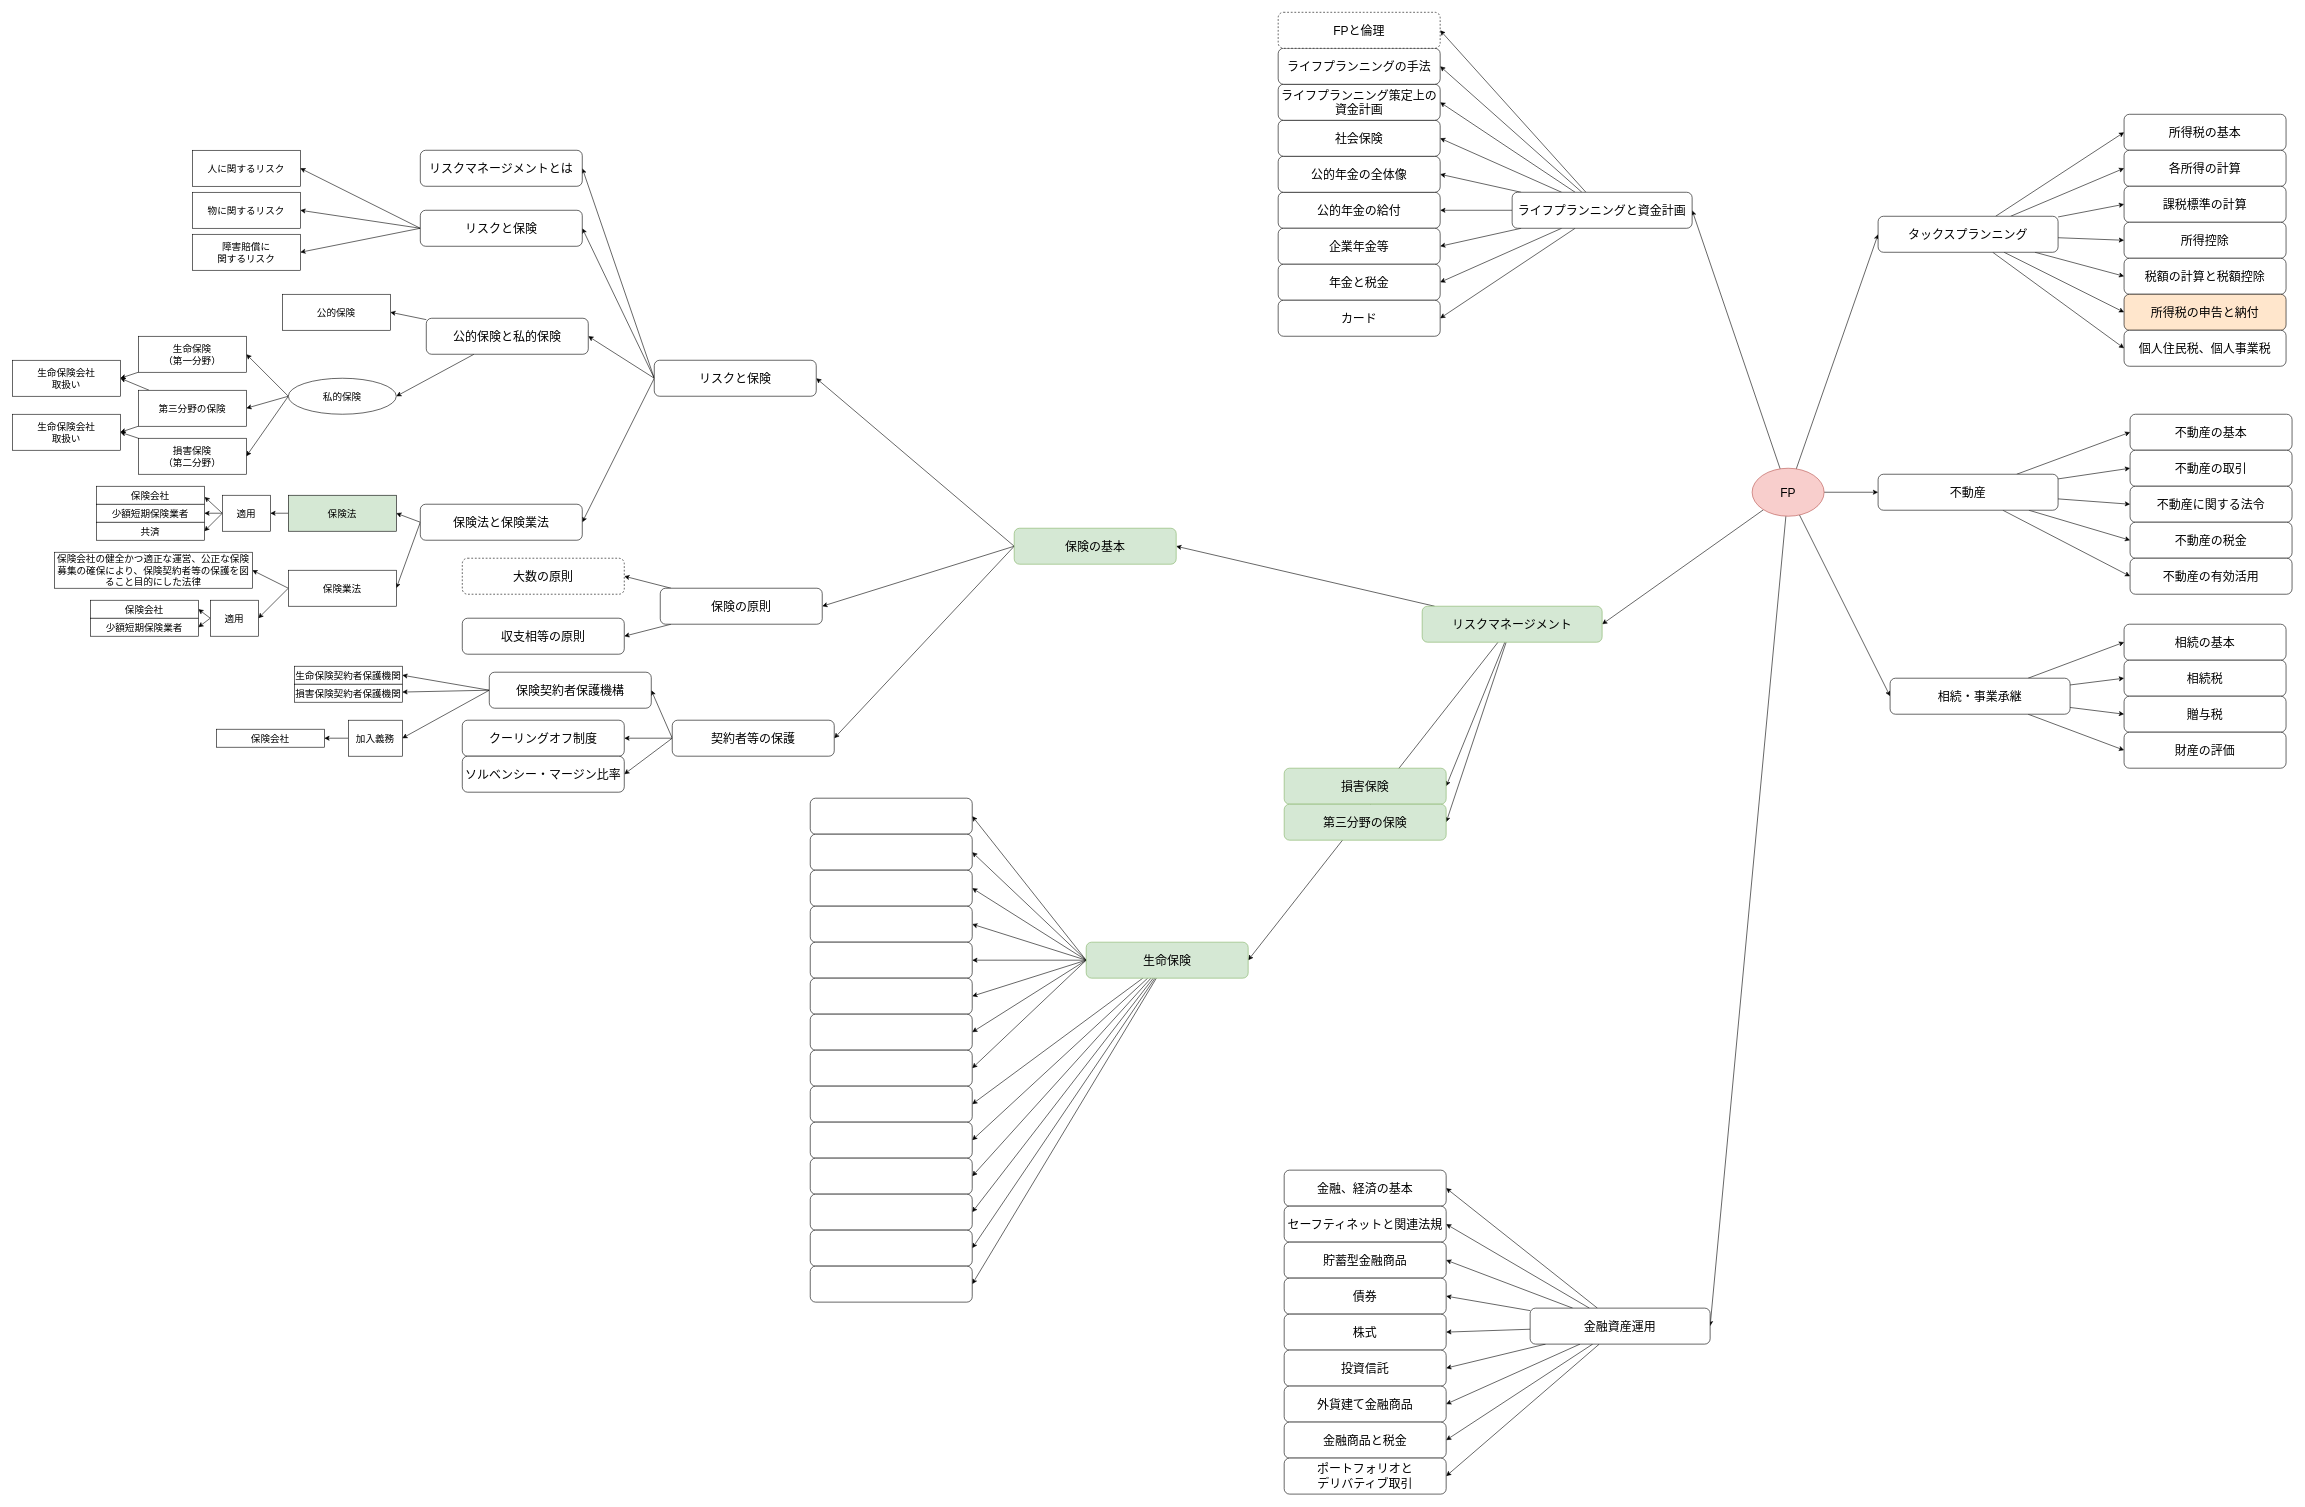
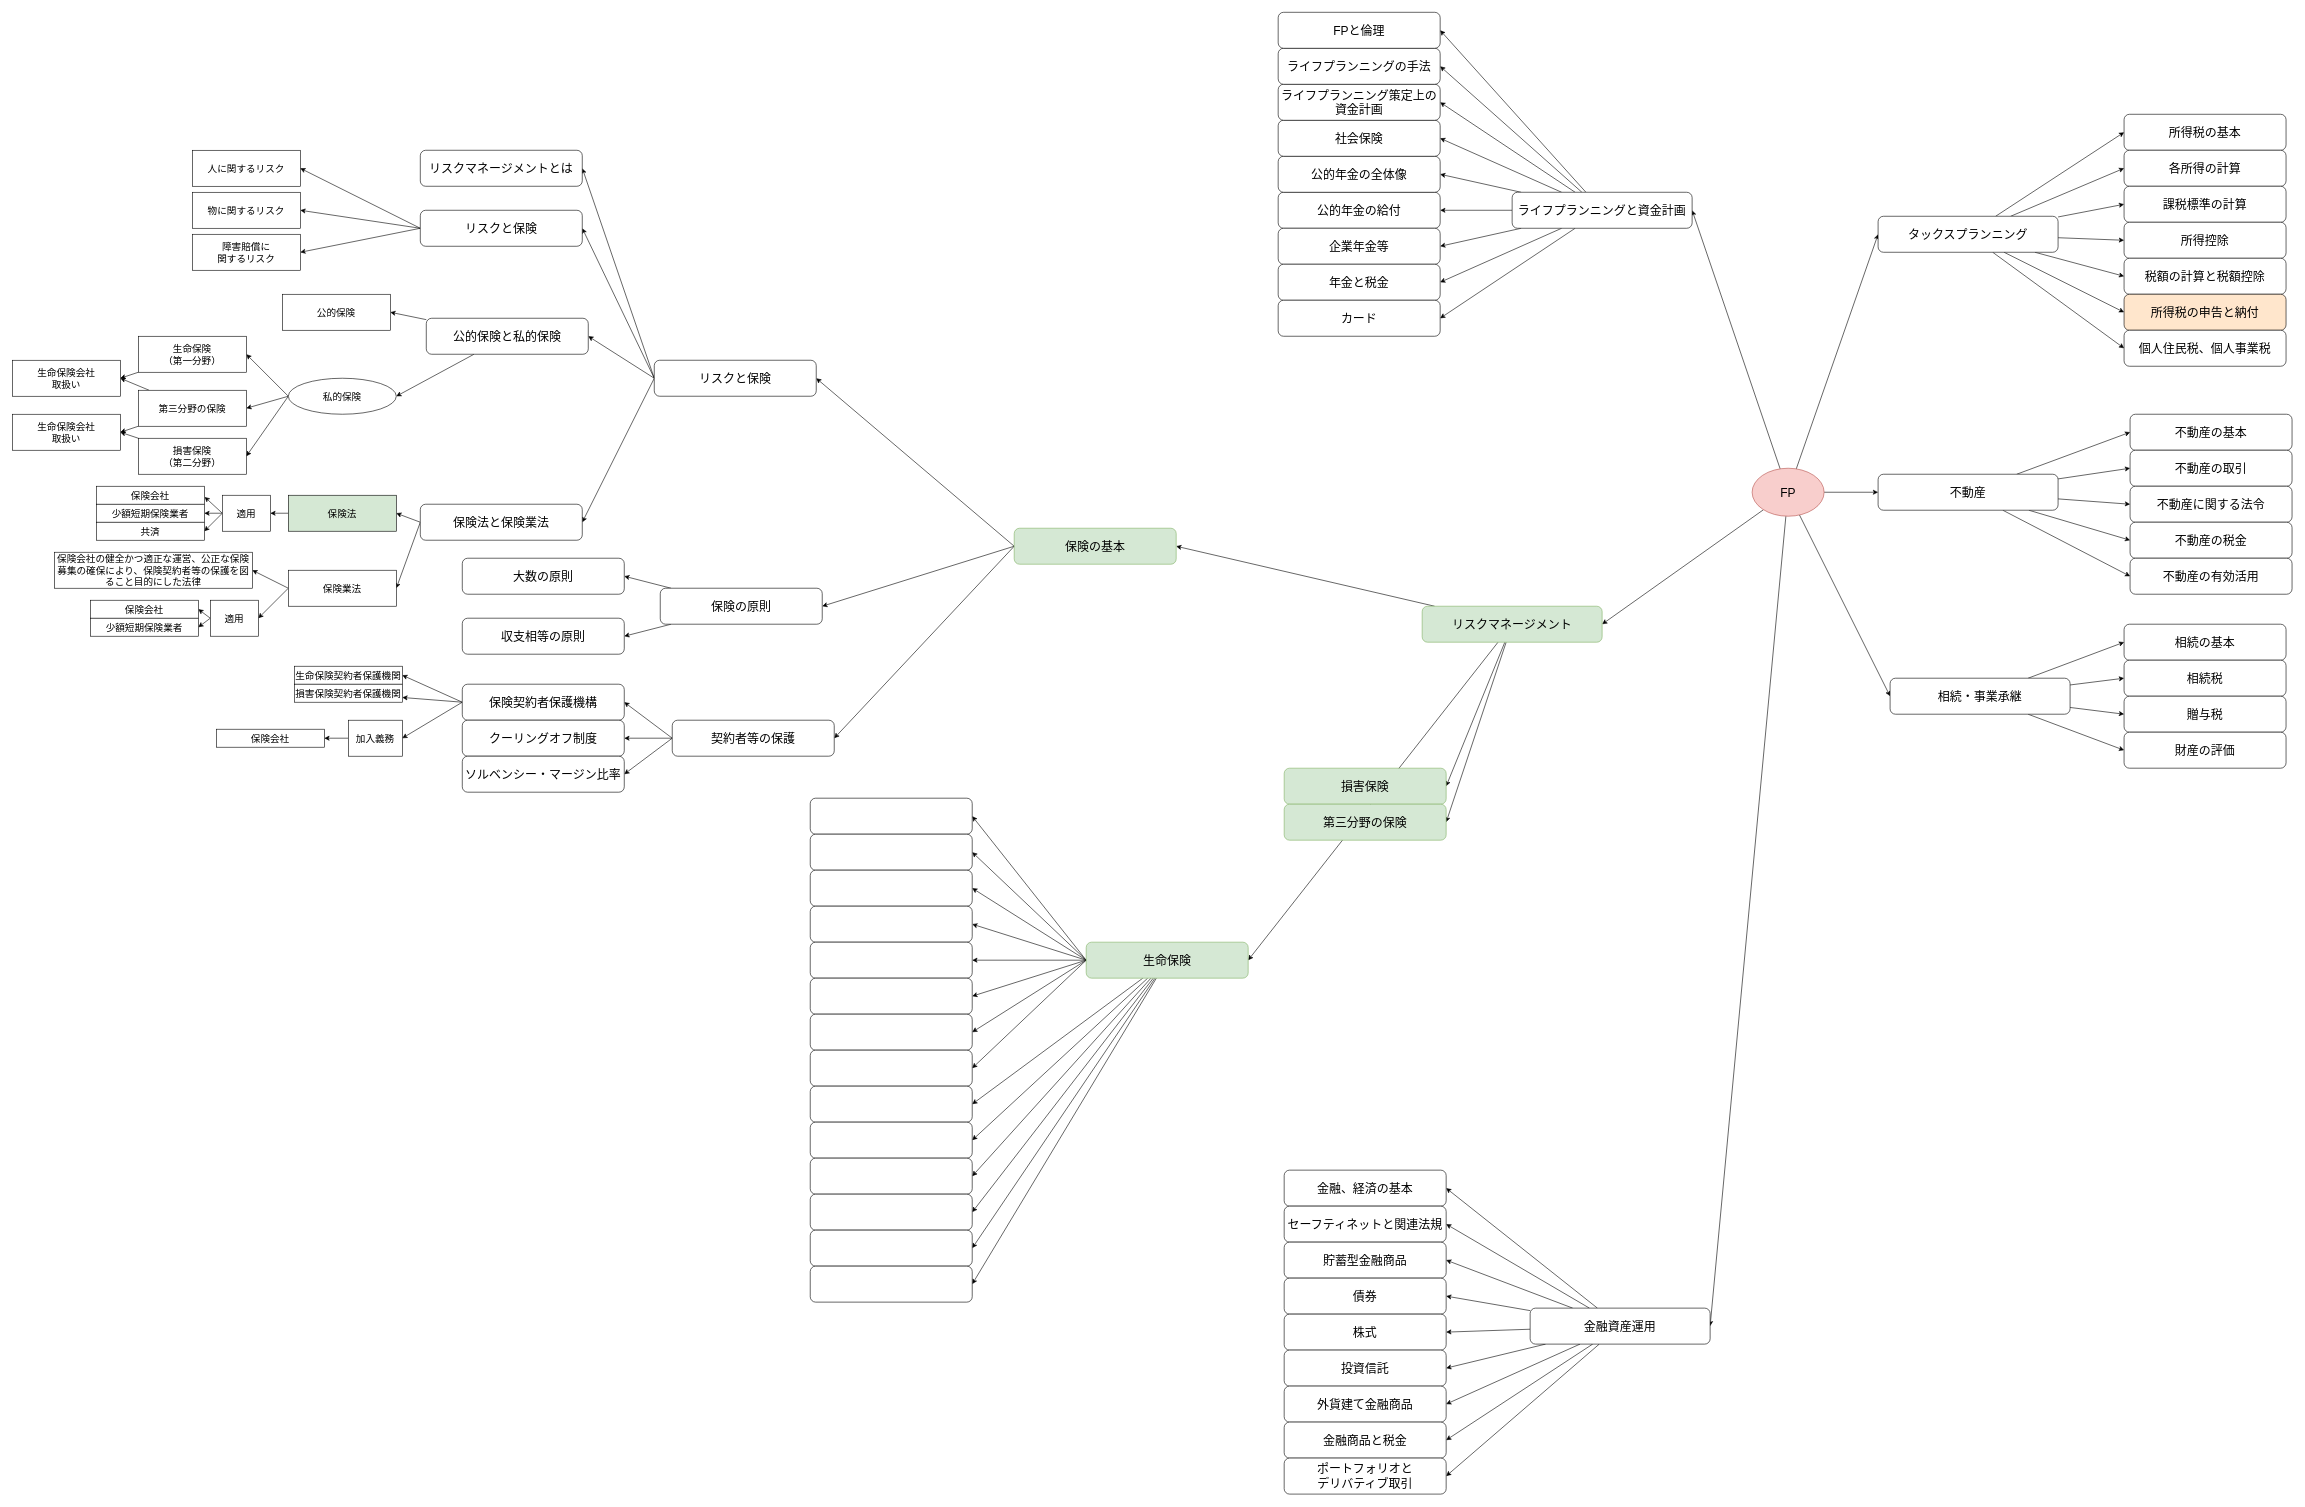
node "FPと倫理": style dashed -> solid
node "大数の原則": style dashed -> solid
node "保険契約者保護機構": moved (570, 690) -> (543, 702)
